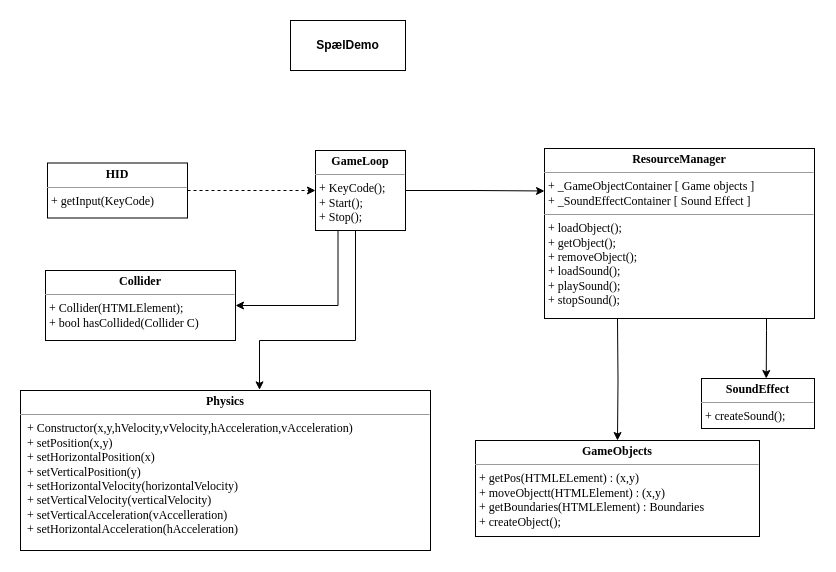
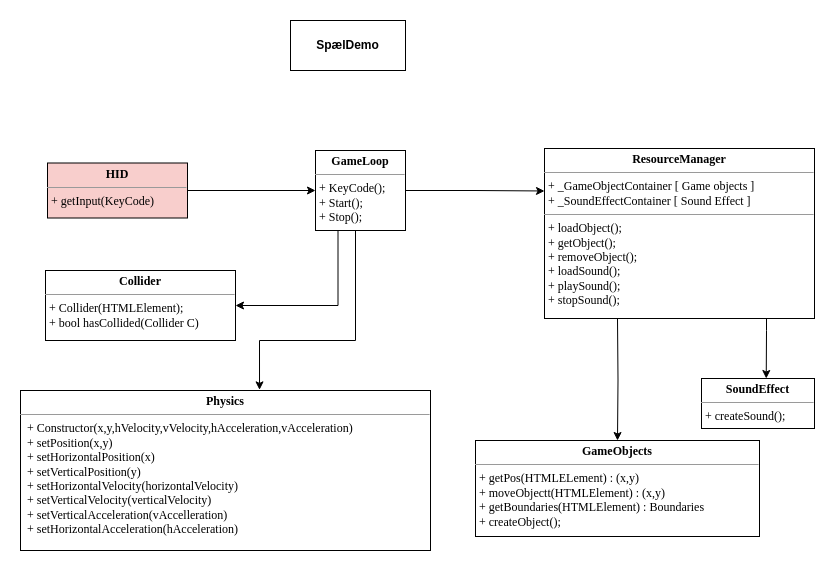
node "HID + getInput(KeyCode)": fillcolor #ffffff -> #f8cecc
edge "HID + getInput(KeyCode)" -> "GameLoop + KeyCode(); + Start(); + Stop();": style dashed -> solid
